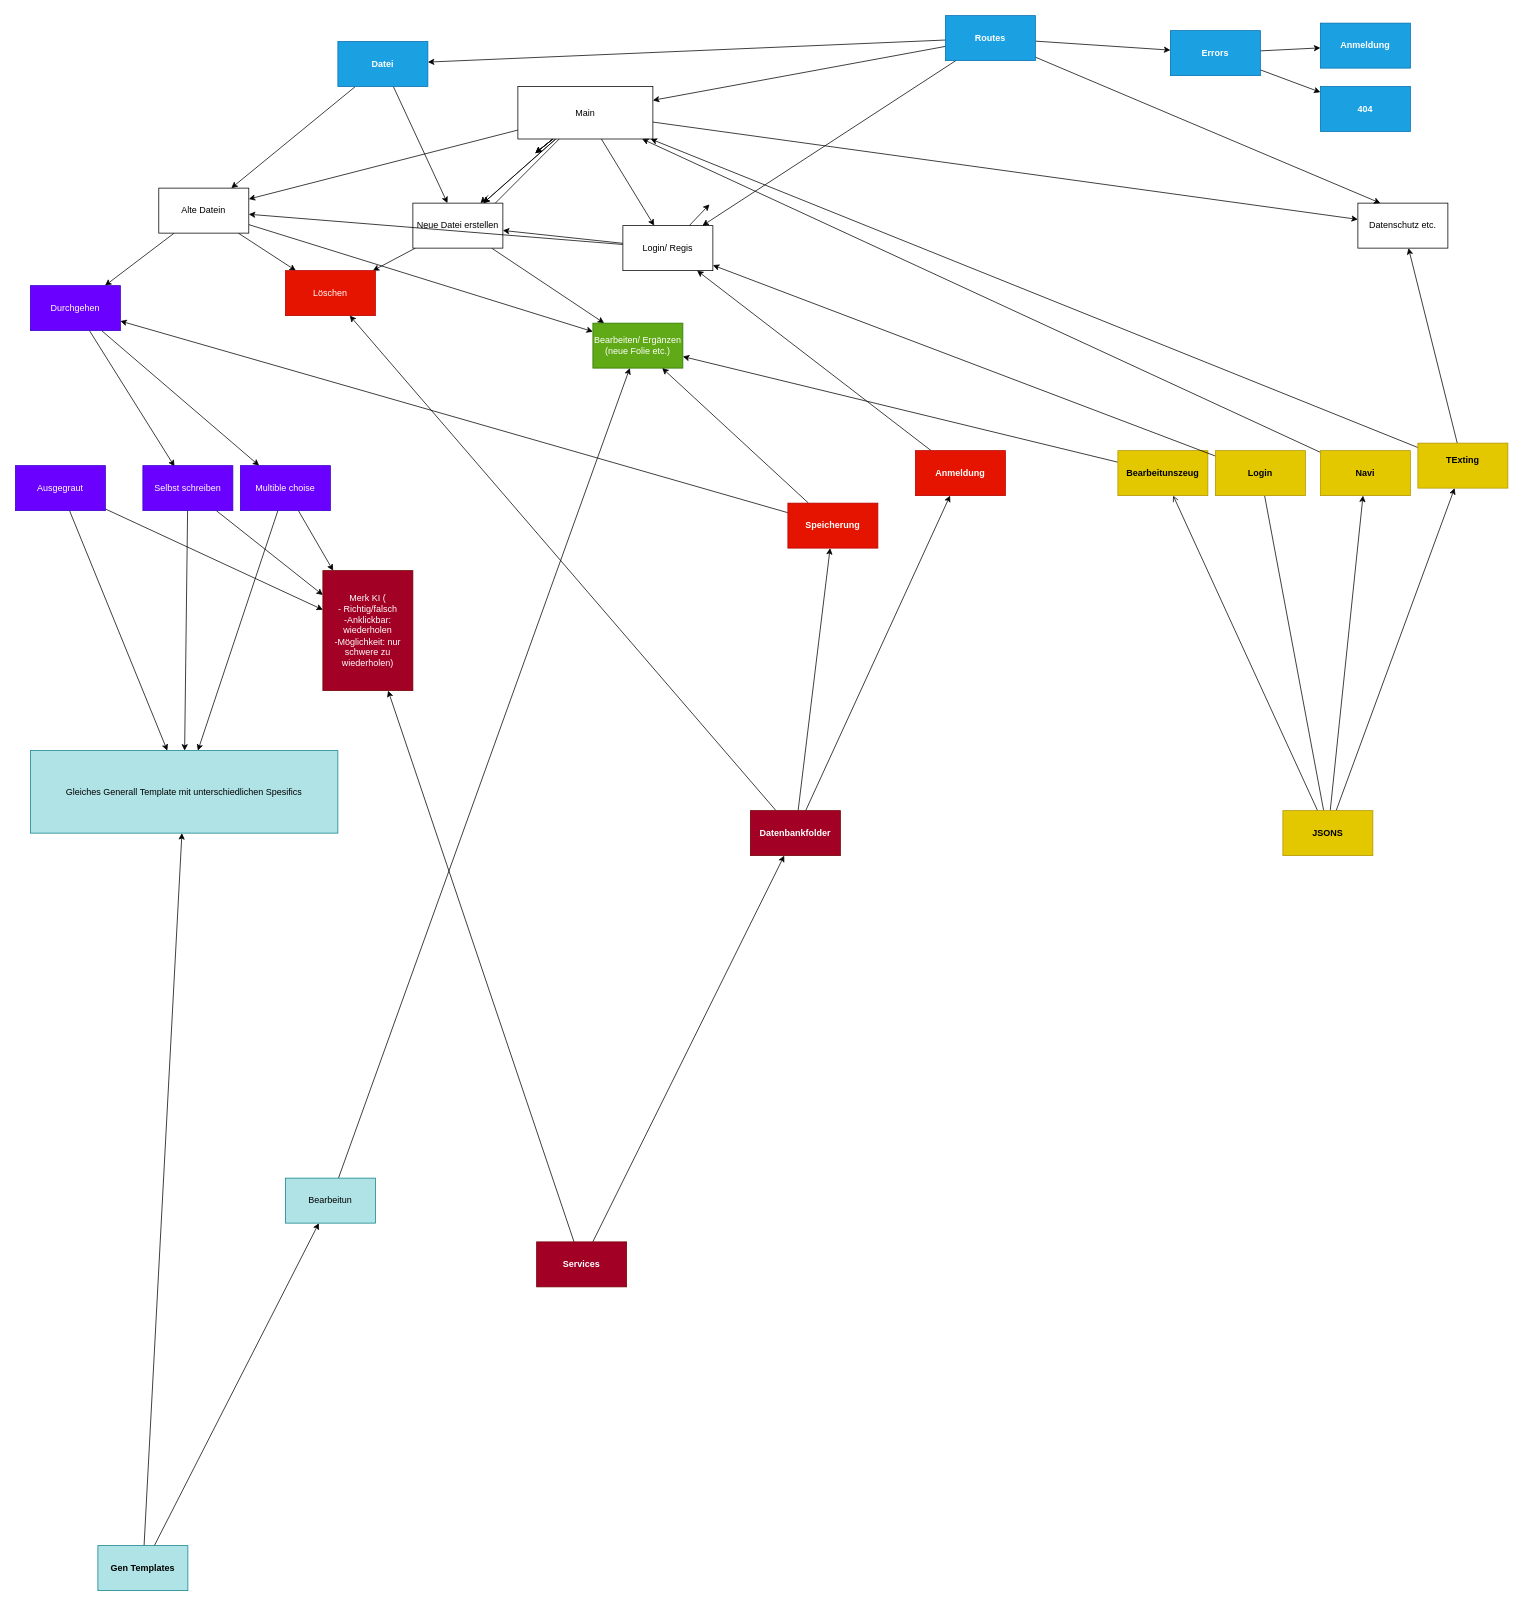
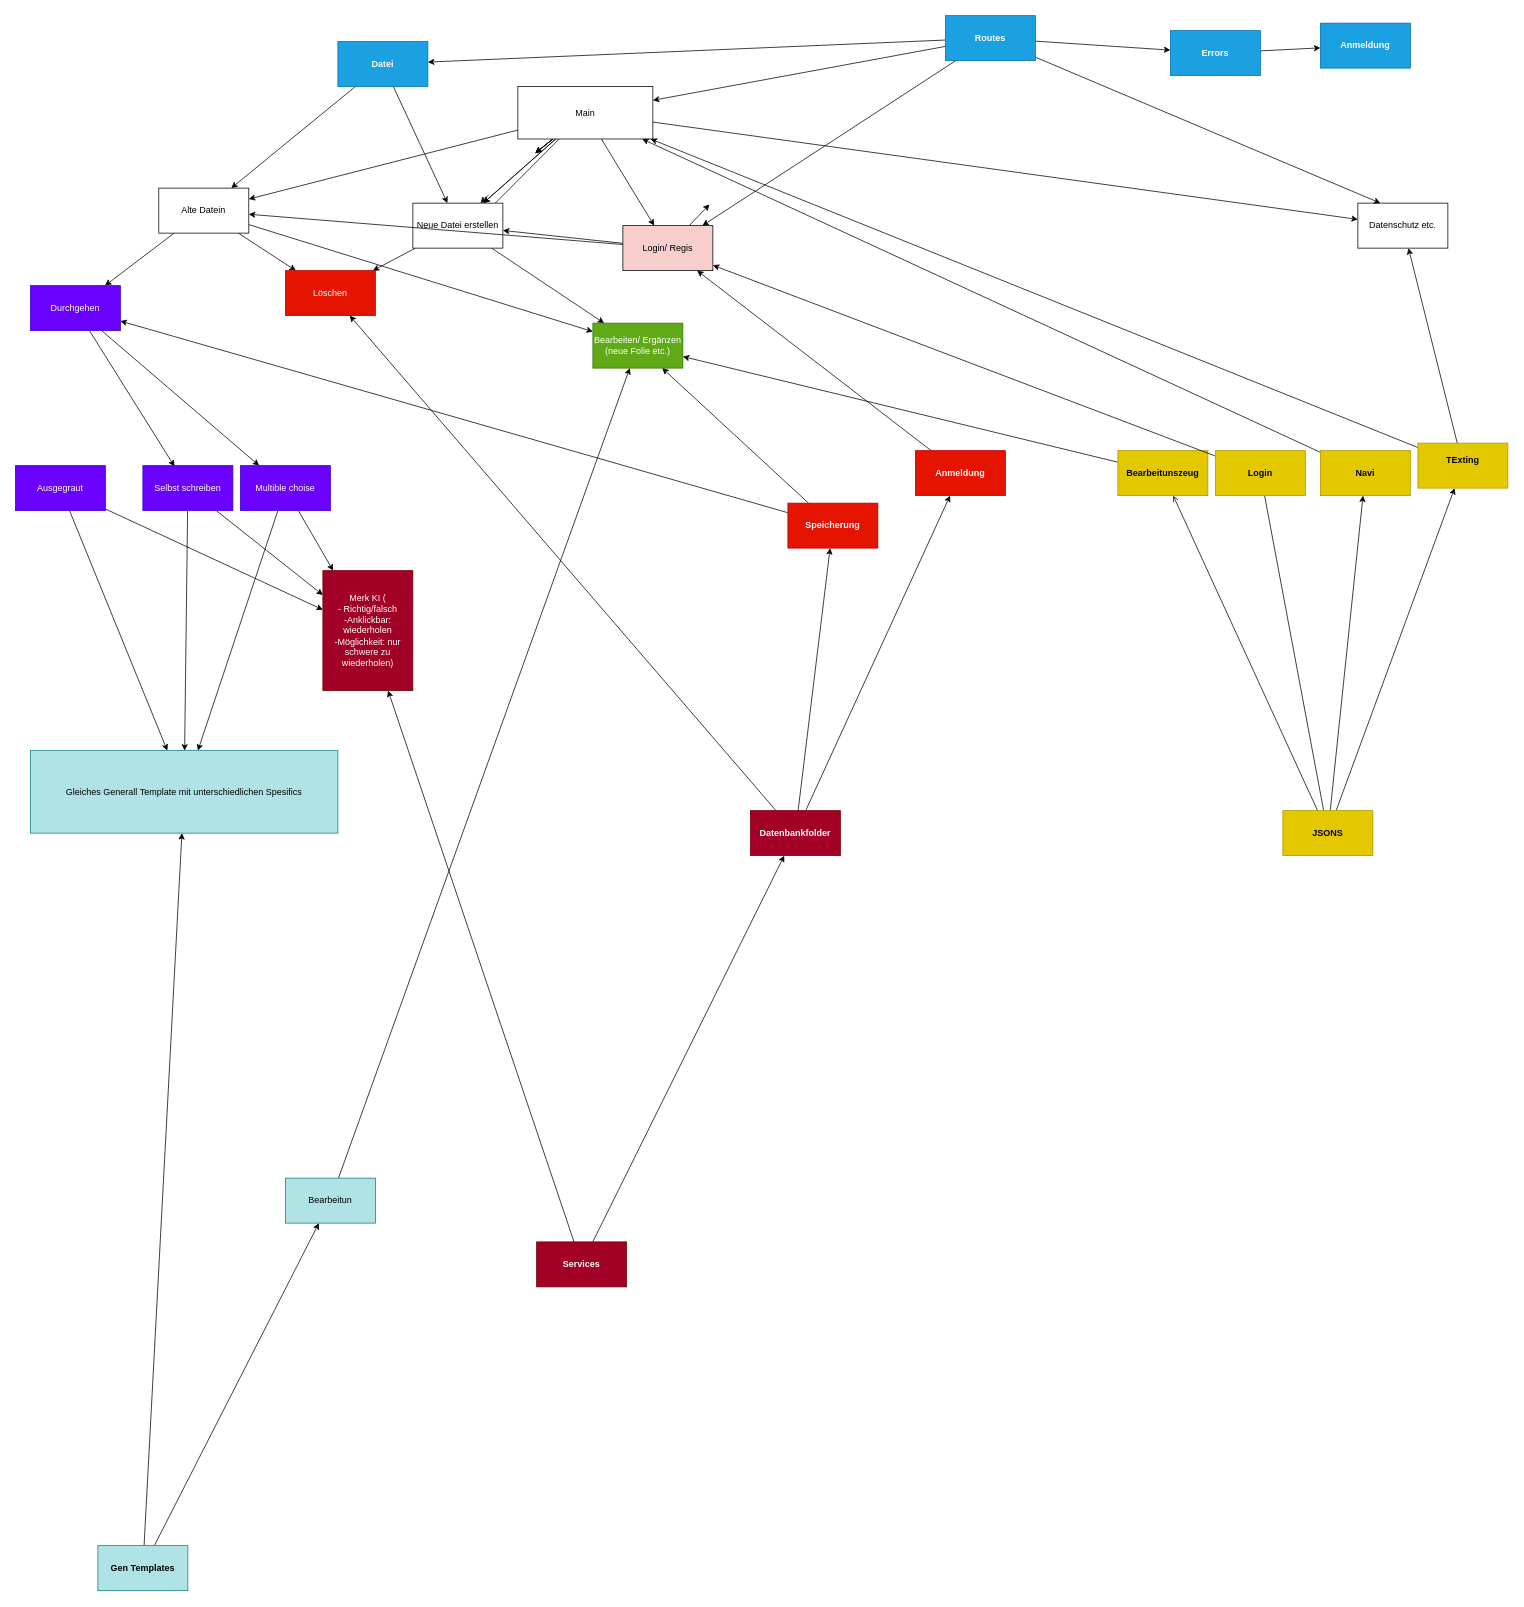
edge "Errors" -> "404": removed
node "404": removed
node "Login/ Regis": fillcolor #ffffff -> #f8cecc
